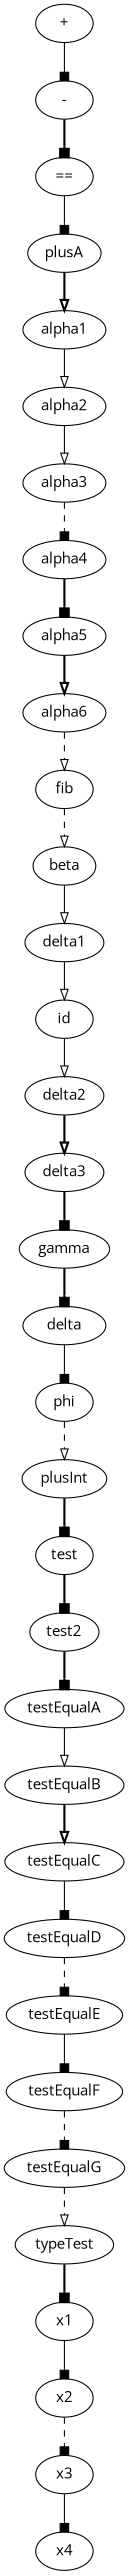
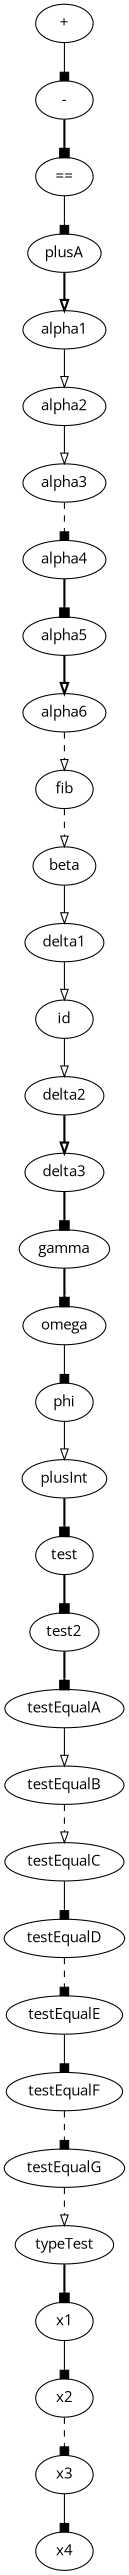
node "delta": label "delta" -> "omega"
edge "phi" -> "plusInt": style dashed -> solid
edge "testEqualB" -> "testEqualC": style bold -> dashed
